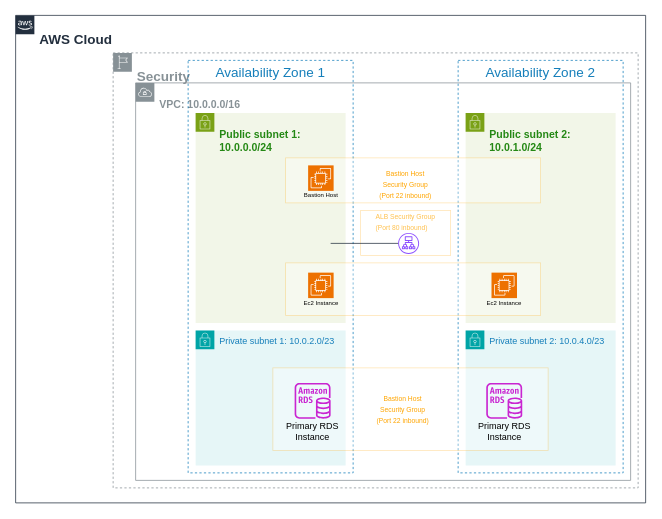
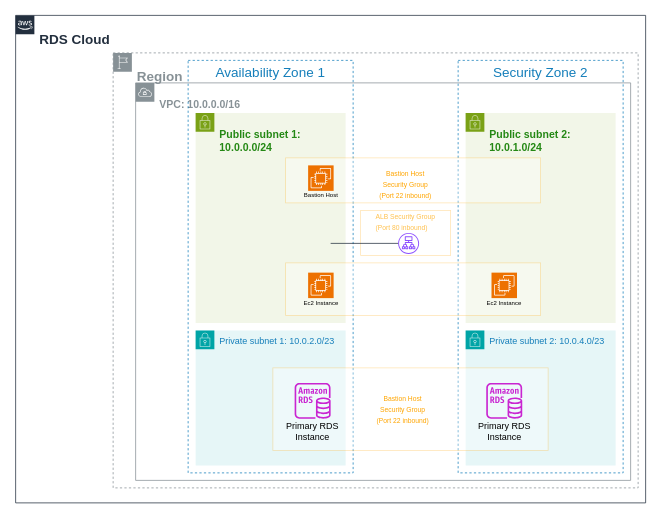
node "AWS Cloud": label "AWS Cloud" -> "RDS Cloud"
node "Security": label "Security" -> "Region"
node "Availability Zone 2": label "Availability Zone 2" -> "Security Zone 2"
